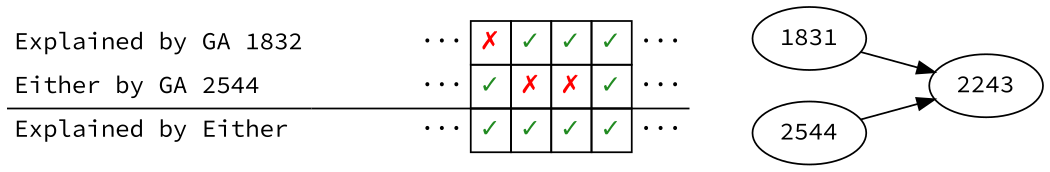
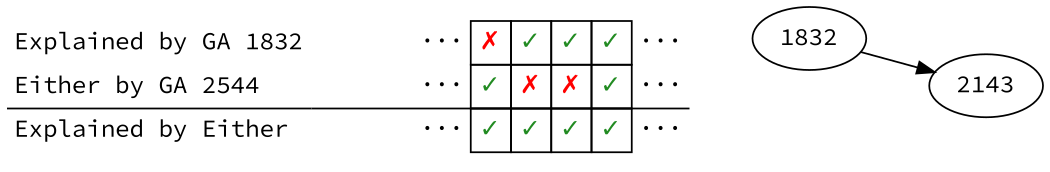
node "1831": label "1831" -> "1832"
node "2243": label "2243" -> "2143"
node "2544": removed
